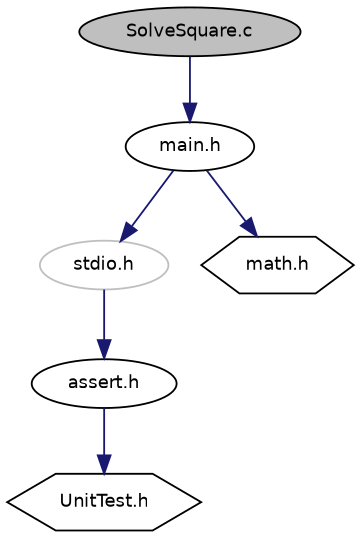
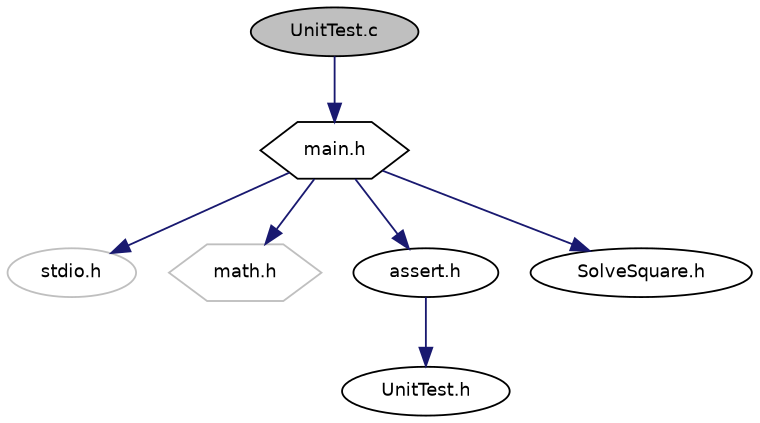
node "SolveSquare.c": label "SolveSquare.c" -> "UnitTest.c"
node "main.h": shape ellipse -> hexagon
node "math.h": color black -> grey75
node "SolveSquare.h": added
edge "stdio.h" -> "assert.h": now "main.h" -> "assert.h"
node "UnitTest.h": shape hexagon -> ellipse
